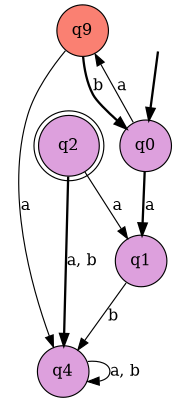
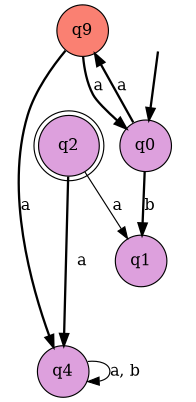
edge "q9" -> "q0": label "b" -> "a"
edge "q0" -> "q9": style solid -> bold
edge "q9" -> "q4": style solid -> bold
edge "q0" -> "q1": label "a" -> "b"
edge "q2" -> "q4": label "a, b" -> "a"
edge "q1" -> "q4": removed, label "b"
